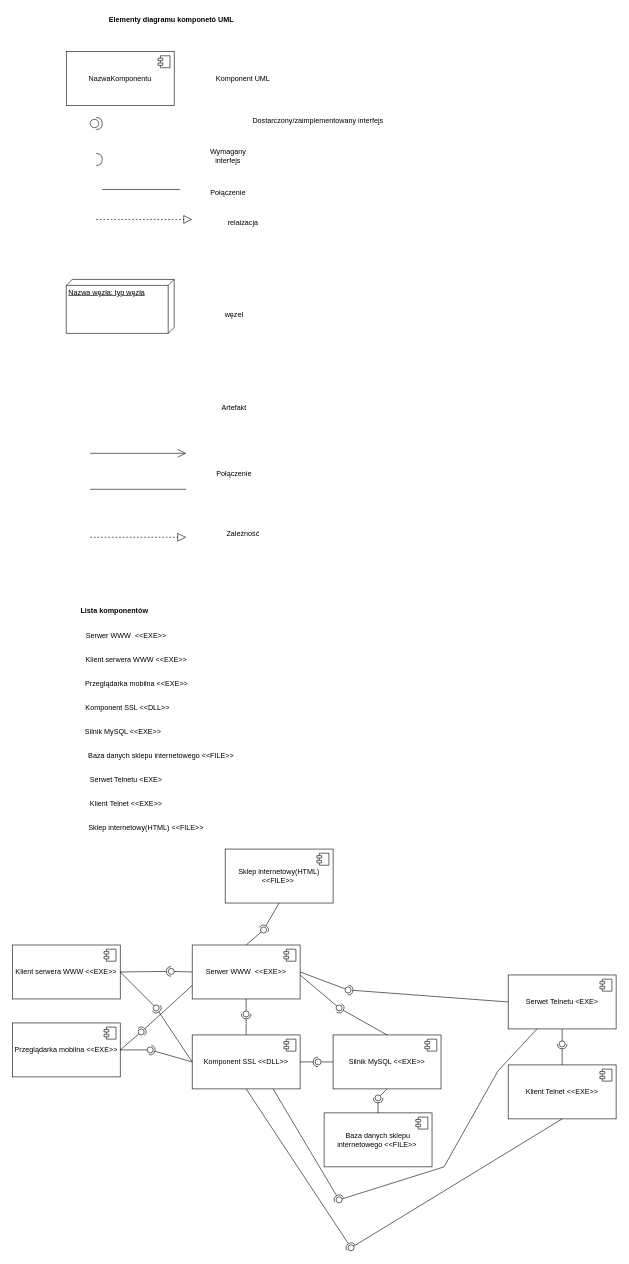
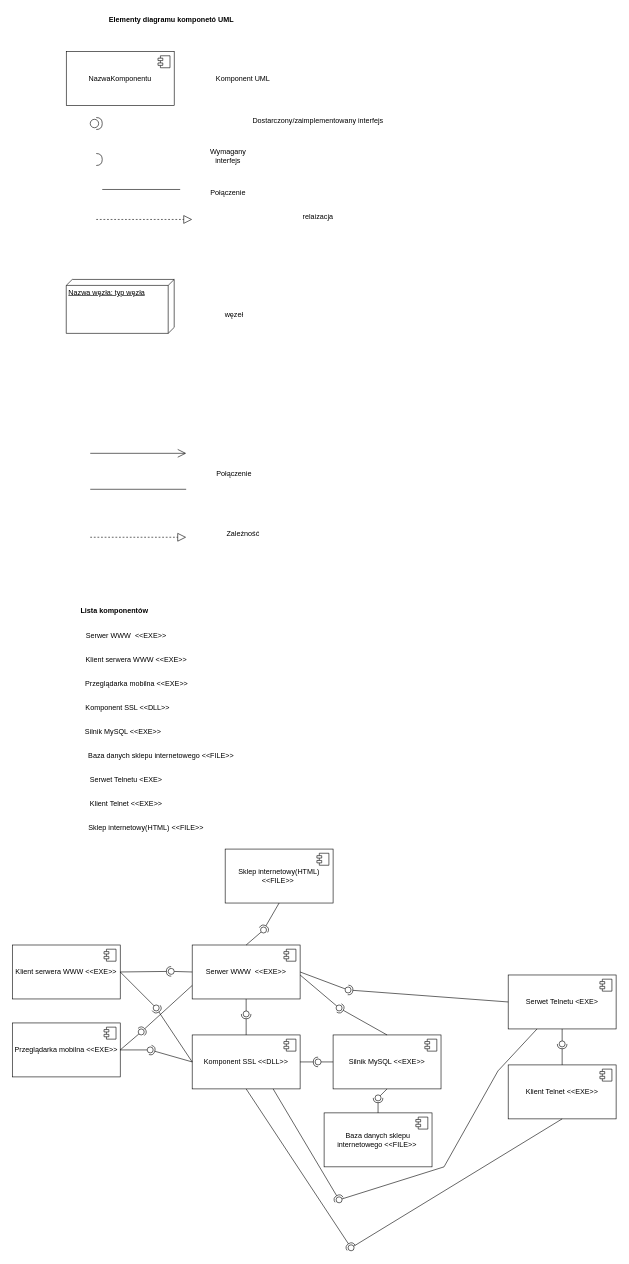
node "relaizacja": moved (243, 222) -> (318, 216)
node "Artefakt": removed
